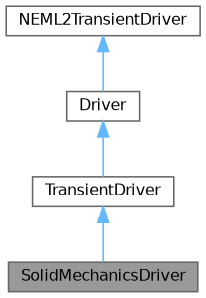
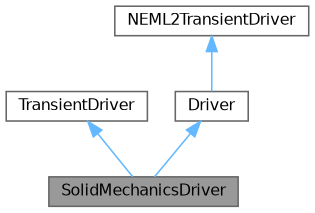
edge "TransientDriver" -> "Driver": now "SolidMechanicsDriver" -> "Driver"
